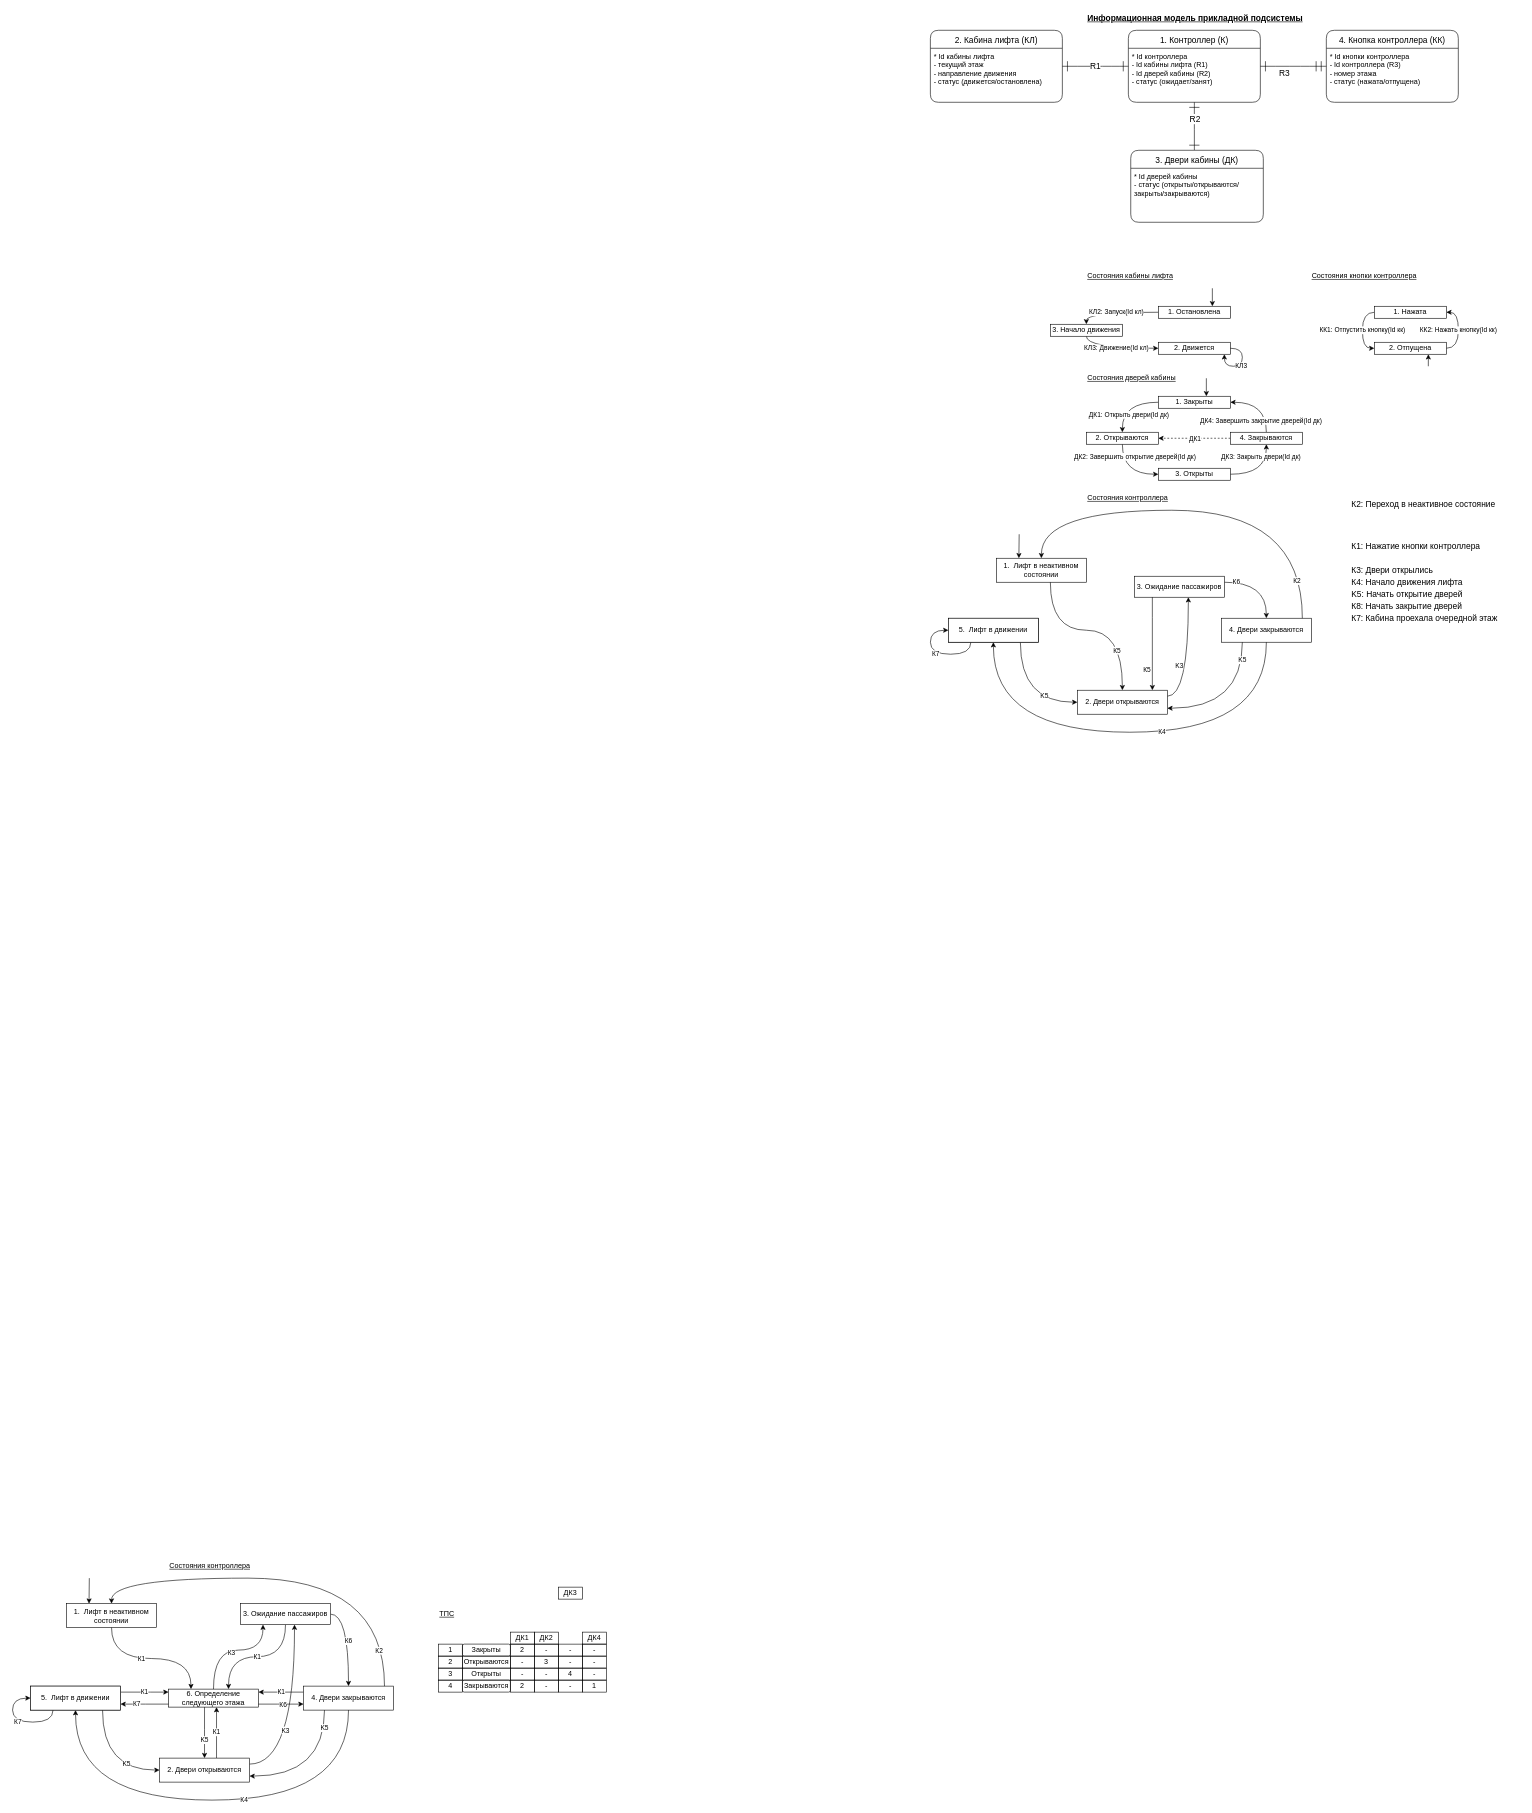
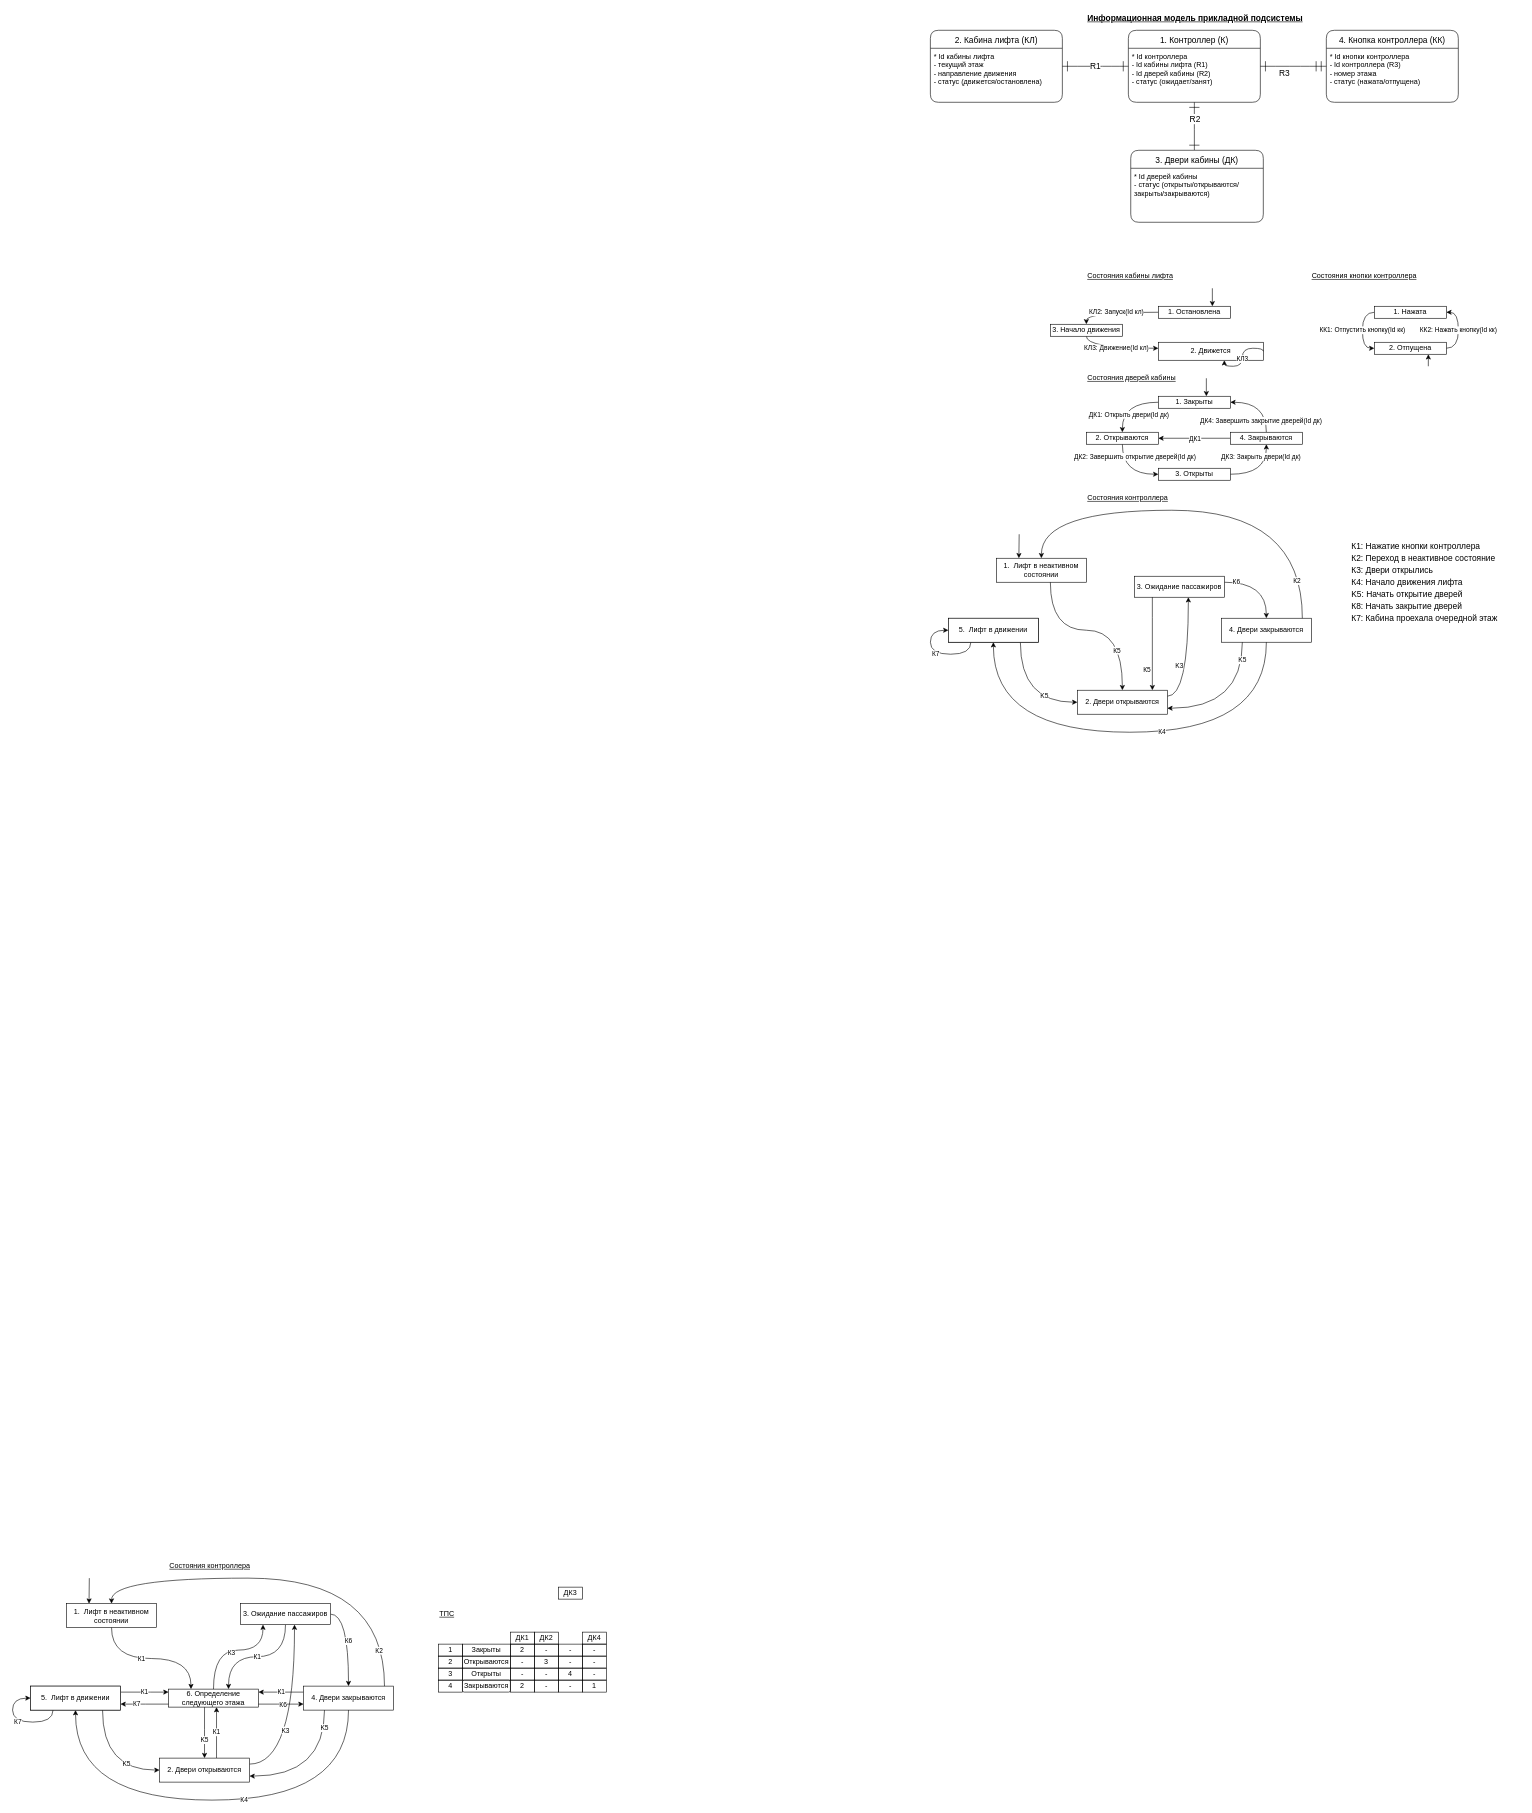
node "2. Движется": size 72x12 -> 105x18
edge "4. Закрываются" -> "2. Открываются": style dashed -> solid
node "К2: Переход в неактивное состояние": moved (1434, 504) -> (1434, 558)
node "Закрыты": shape rounded rectangle -> rectangle
